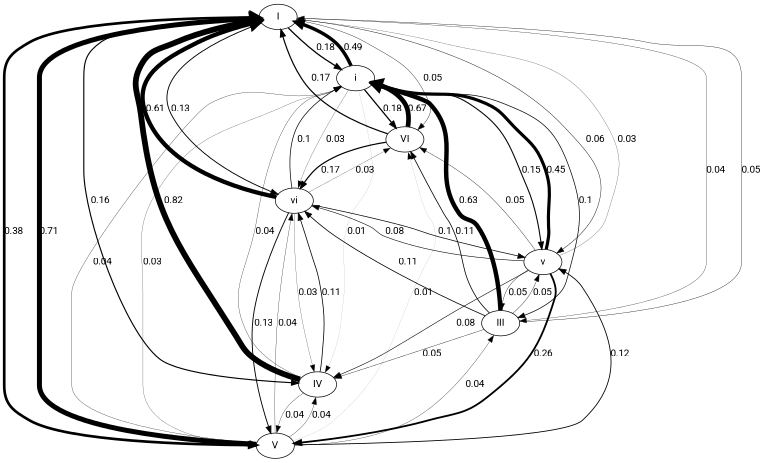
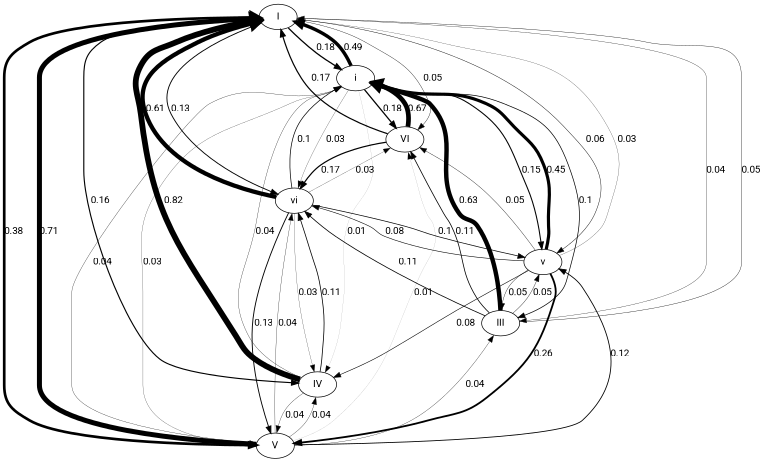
edge "III" -> "IV": removed, label "0.05"
